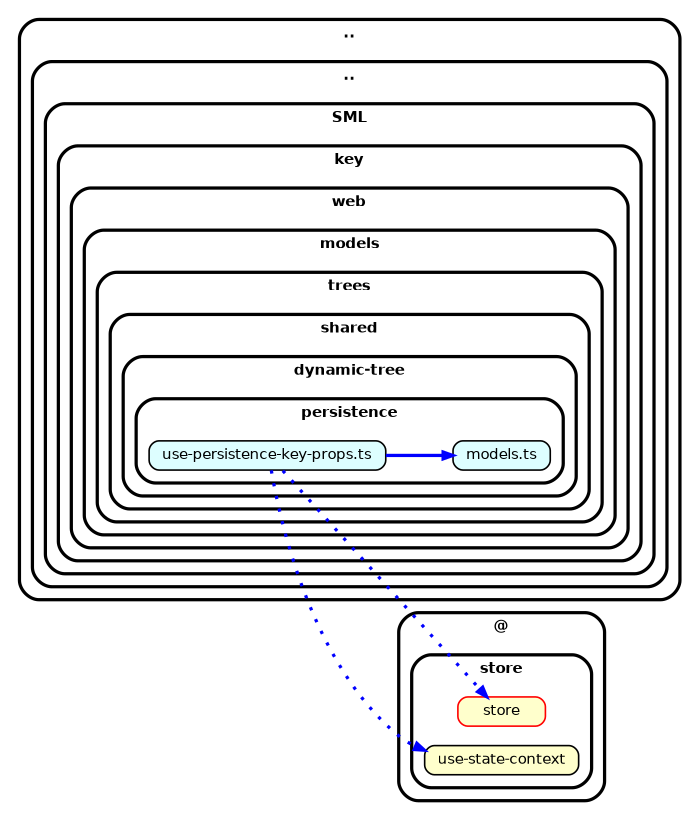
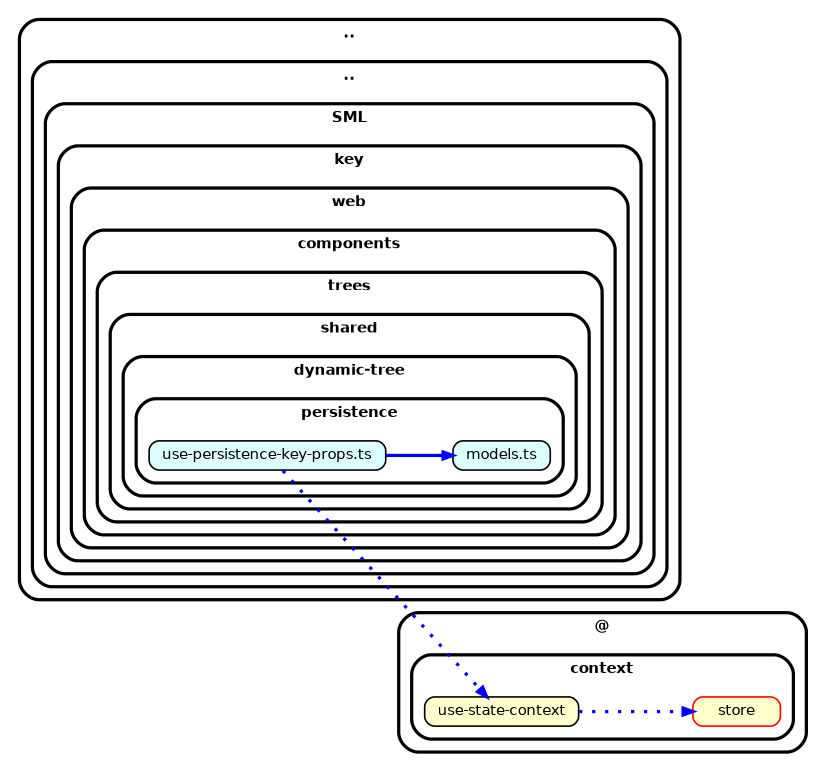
cluster "models": label "models" -> "components"
edge "use-persistence-key-props.ts" -> "store": now "use-state-context" -> "store"
cluster "store": label "store" -> "context"
